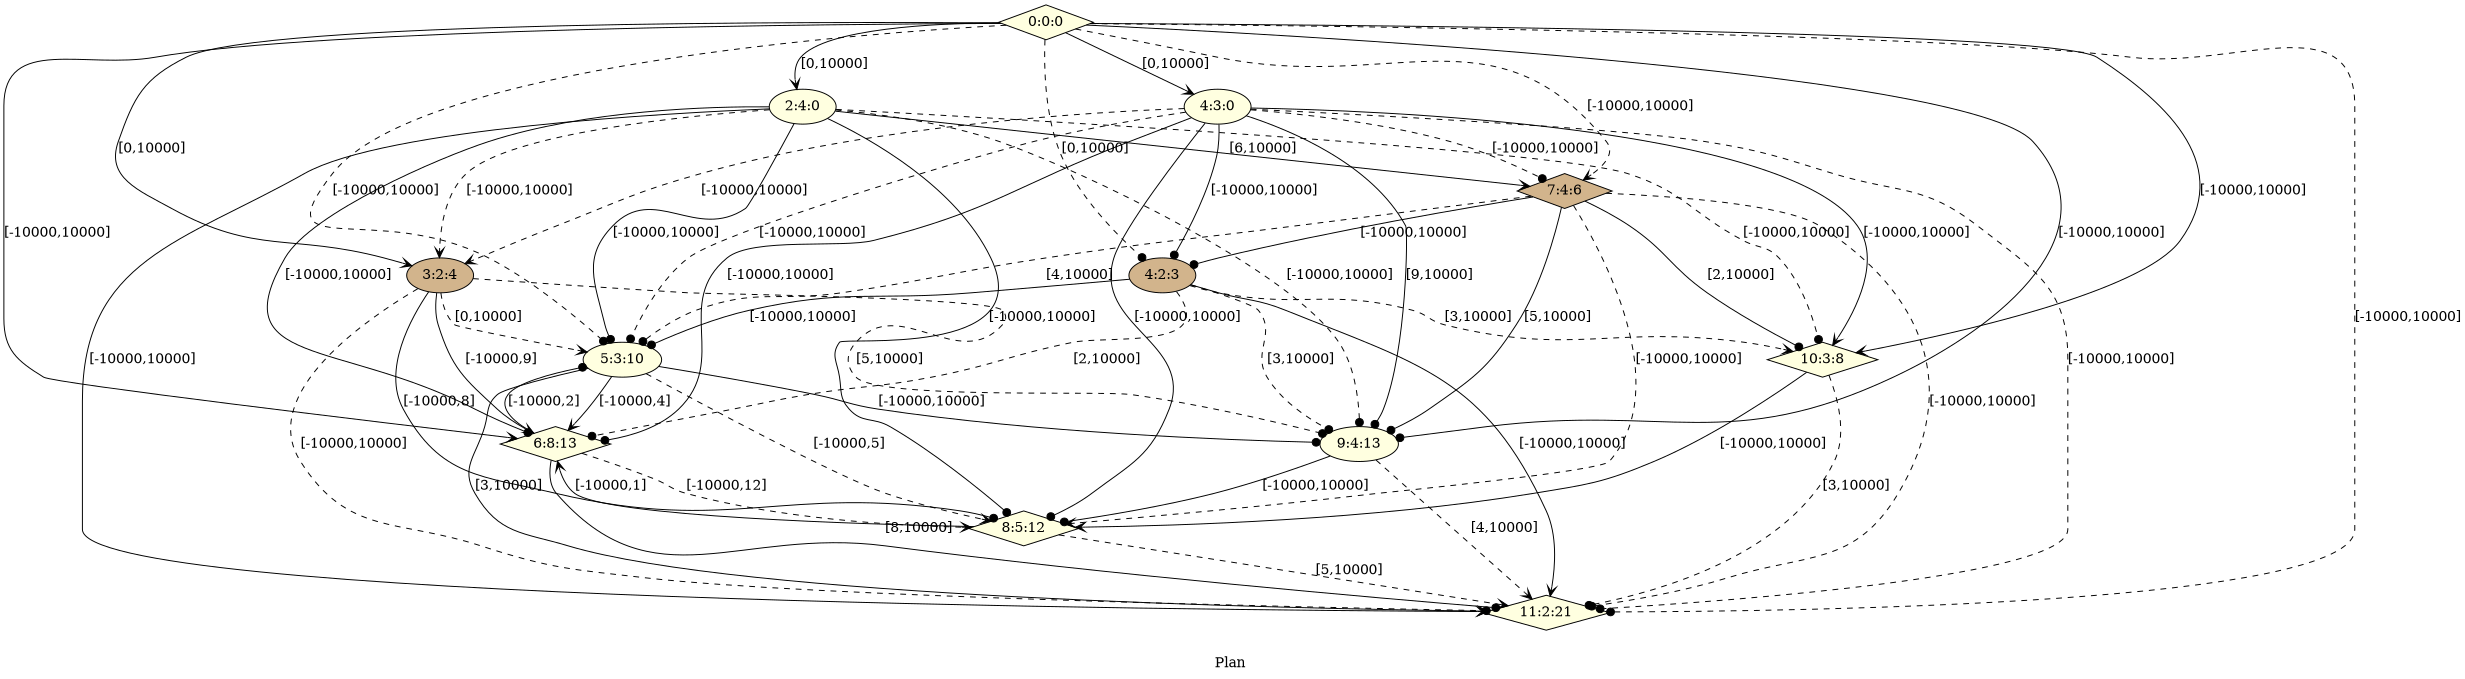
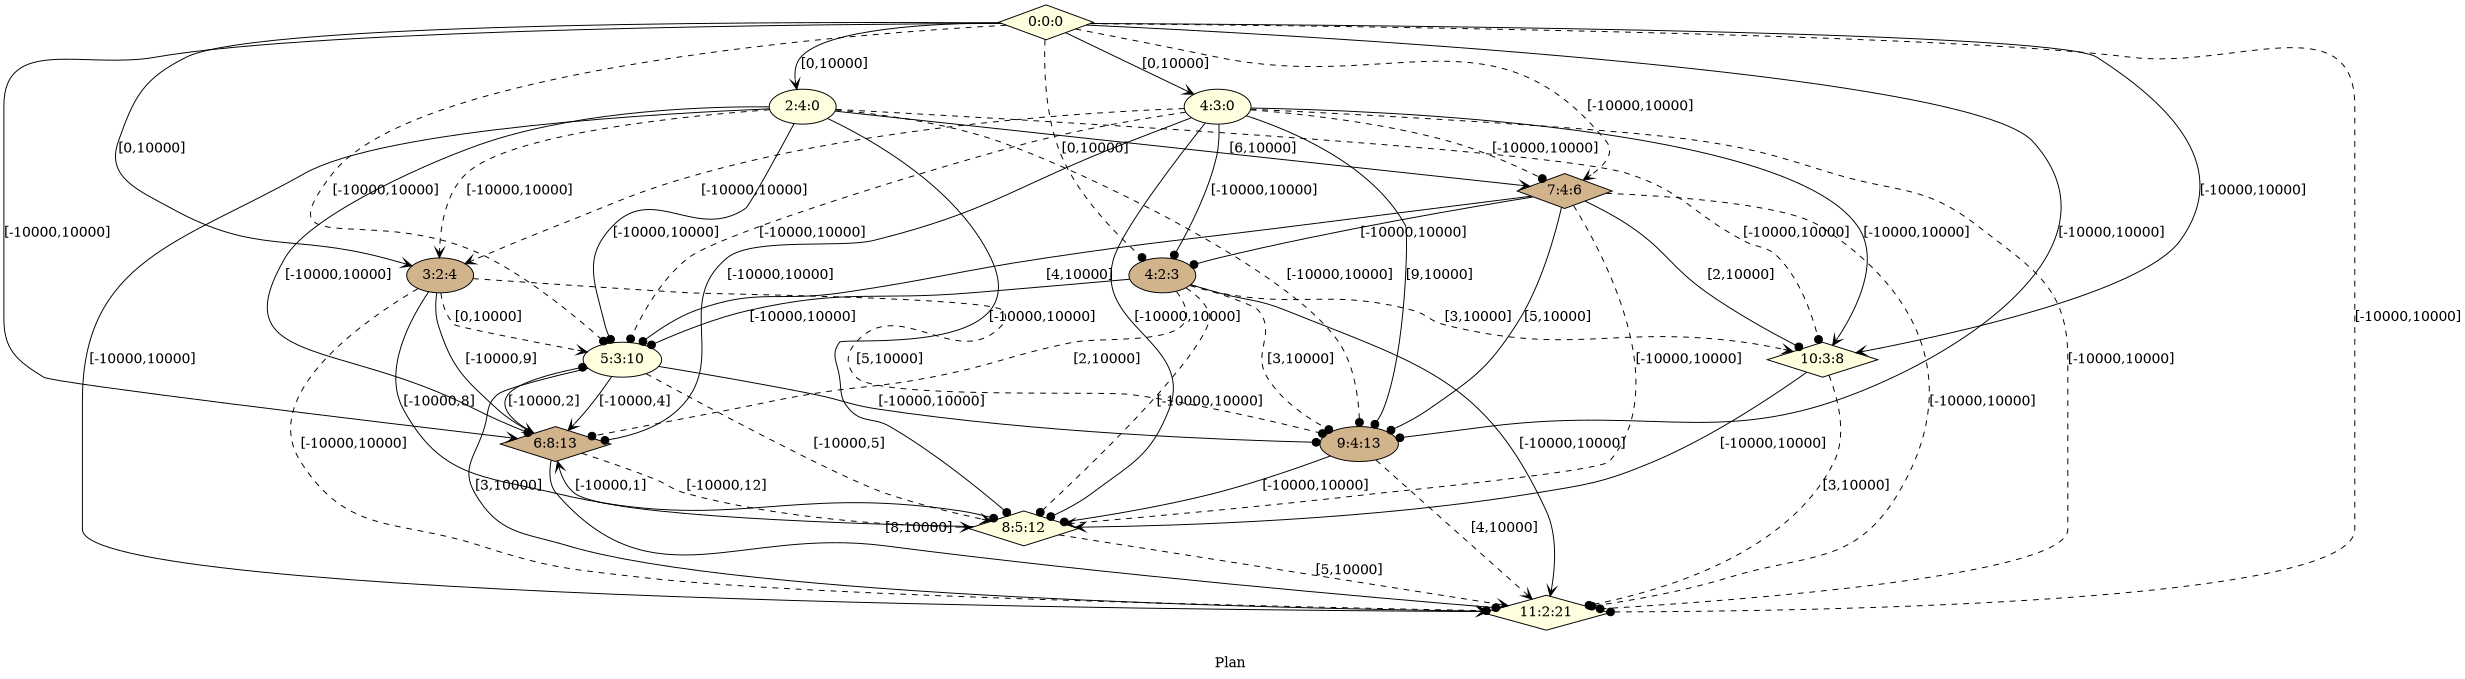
edge "7:4:6" -> "5:3:10": style dashed -> solid
edge "4:2:3" -> "8:5:12": added, label "[-10000,10000]"
node "6:8:13": fillcolor lightyellow -> tan
node "9:4:13": fillcolor lightyellow -> tan
